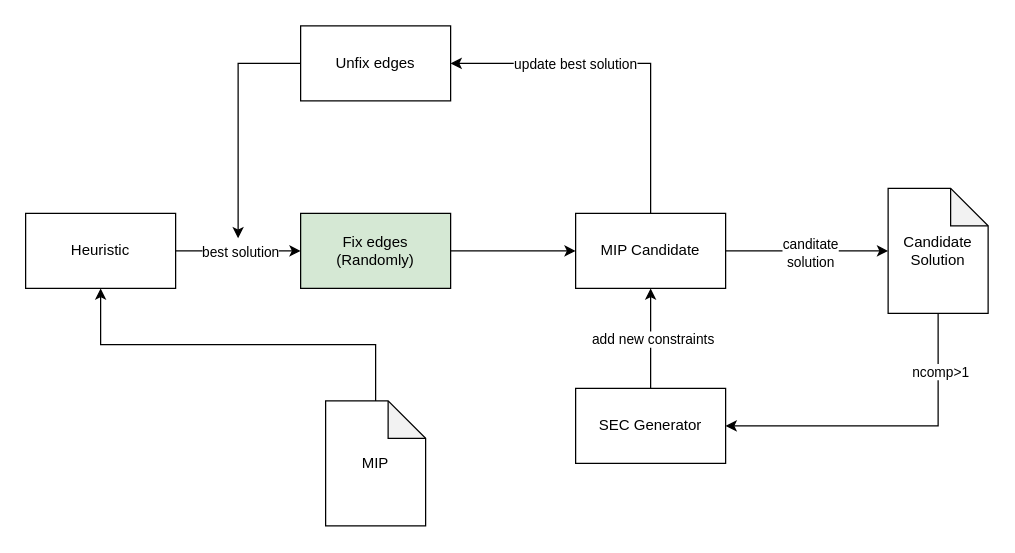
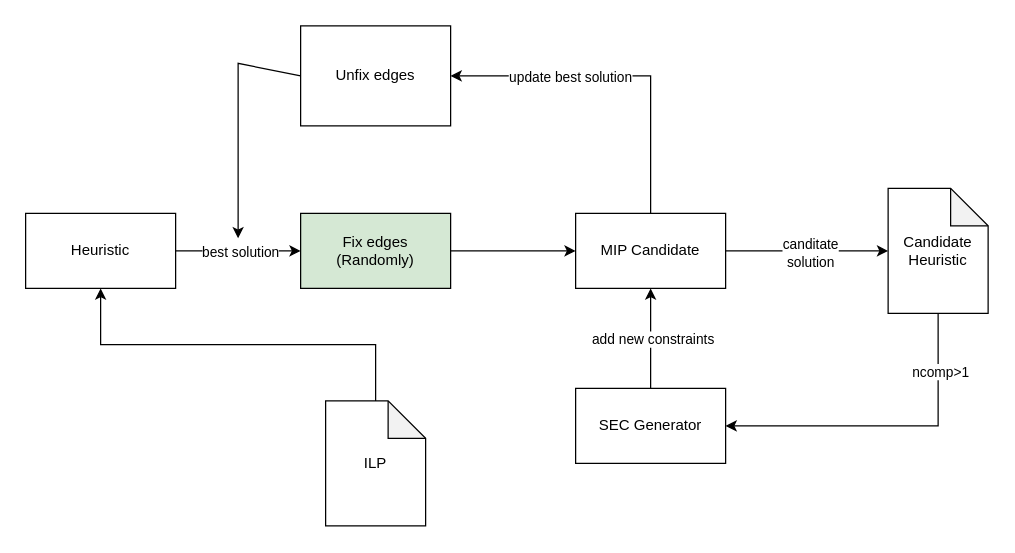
node "Unfix edges": size 150x75 -> 150x100
node "Candidate Solution": label "Candidate Solution" -> "Candidate Heuristic"
node "MIP": label "MIP" -> "ILP"
